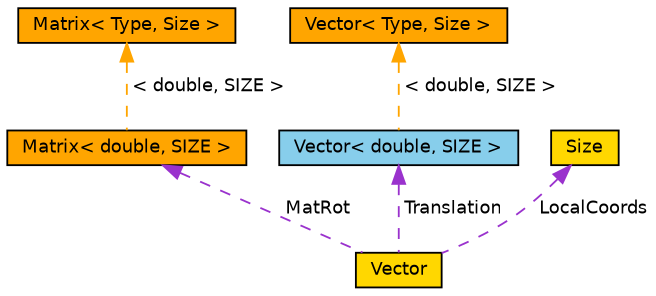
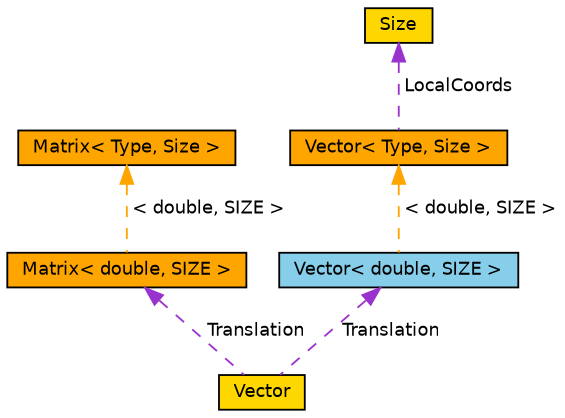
edge "Vector" -> "Matrix< double, SIZE >": label " MatRot" -> " Translation"
edge "Vector" -> "Size": now "Vector< Type, Size >" -> "Size"
